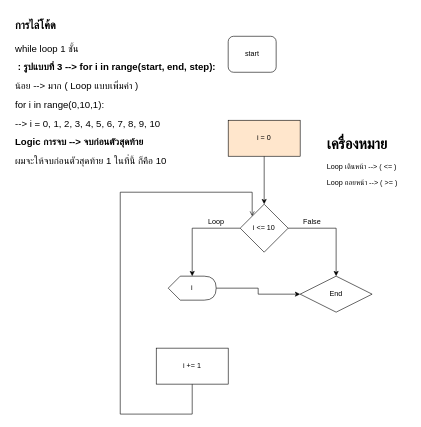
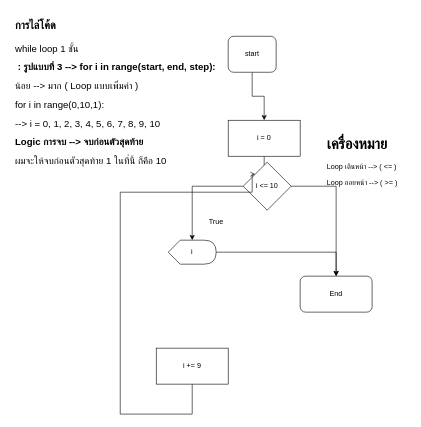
edge "start" -> "i = 0": added
node "i = 0": fillcolor #ffe6cc -> #ffffff
node "Loop": label "Loop" -> "True"
node "False": removed
node "i <= 10": moved (264, 228) -> (267, 186)
node "i": moved (192, 288) -> (192, 252)
node "End": shape diamond -> rounded rectangle
node "i += 1": label "i += 1" -> "i += 9"
